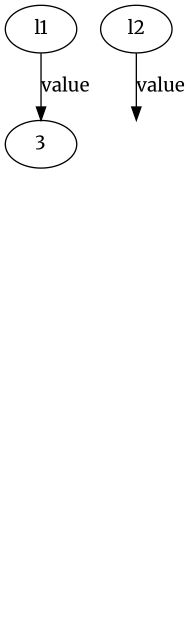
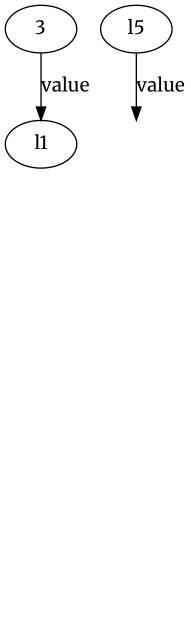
node "l2": label "l2" -> "l5"
edge "l1" -> "3": reversed
